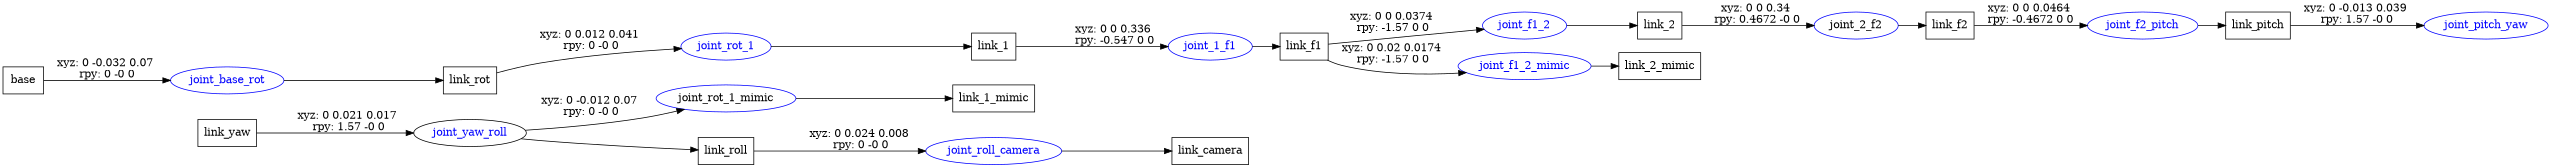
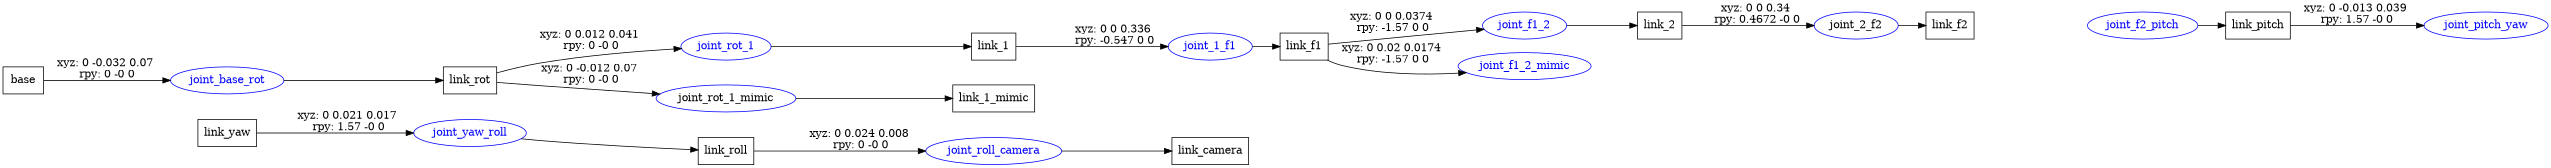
edge "link_f2" -> "joint_f2_pitch": removed, label "xyz: 0 0 0.0464 rpy: -0.4672 0 0"
node "link_2_mimic": removed
edge "joint_yaw_roll" -> "joint_rot_1_mimic": now "link_rot" -> "joint_rot_1_mimic"
node "joint_yaw_roll": color black -> blue
